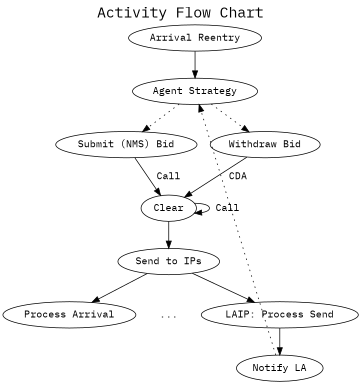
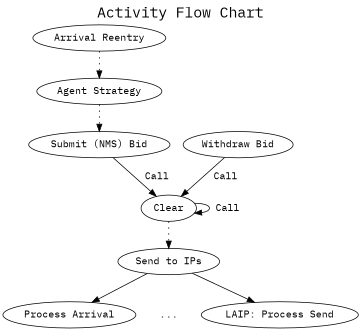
edge "Arrival Reentry" -> "Agent Strategy": style solid -> dotted
edge "Agent Strategy" -> "Withdraw Bid": removed
edge "Withdraw Bid" -> "Clear": label " CDA" -> " Call"
edge "Clear" -> "Send to IPs": style solid -> dotted
node "Notify LA": removed
